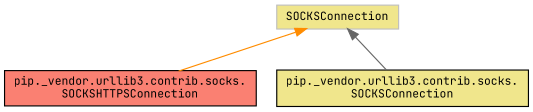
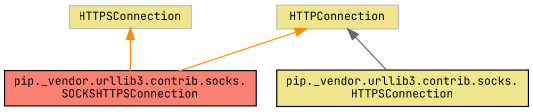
node "HTTPSConnection": added
node "SOCKSConnection": label "SOCKSConnection" -> "HTTPConnection"
node "pip._vendor.urllib3.contrib.socks. SOCKSConnection": label "pip._vendor.urllib3.contrib.socks. SOCKSConnection" -> "pip._vendor.urllib3.contrib.socks. HTTPSConnection"
